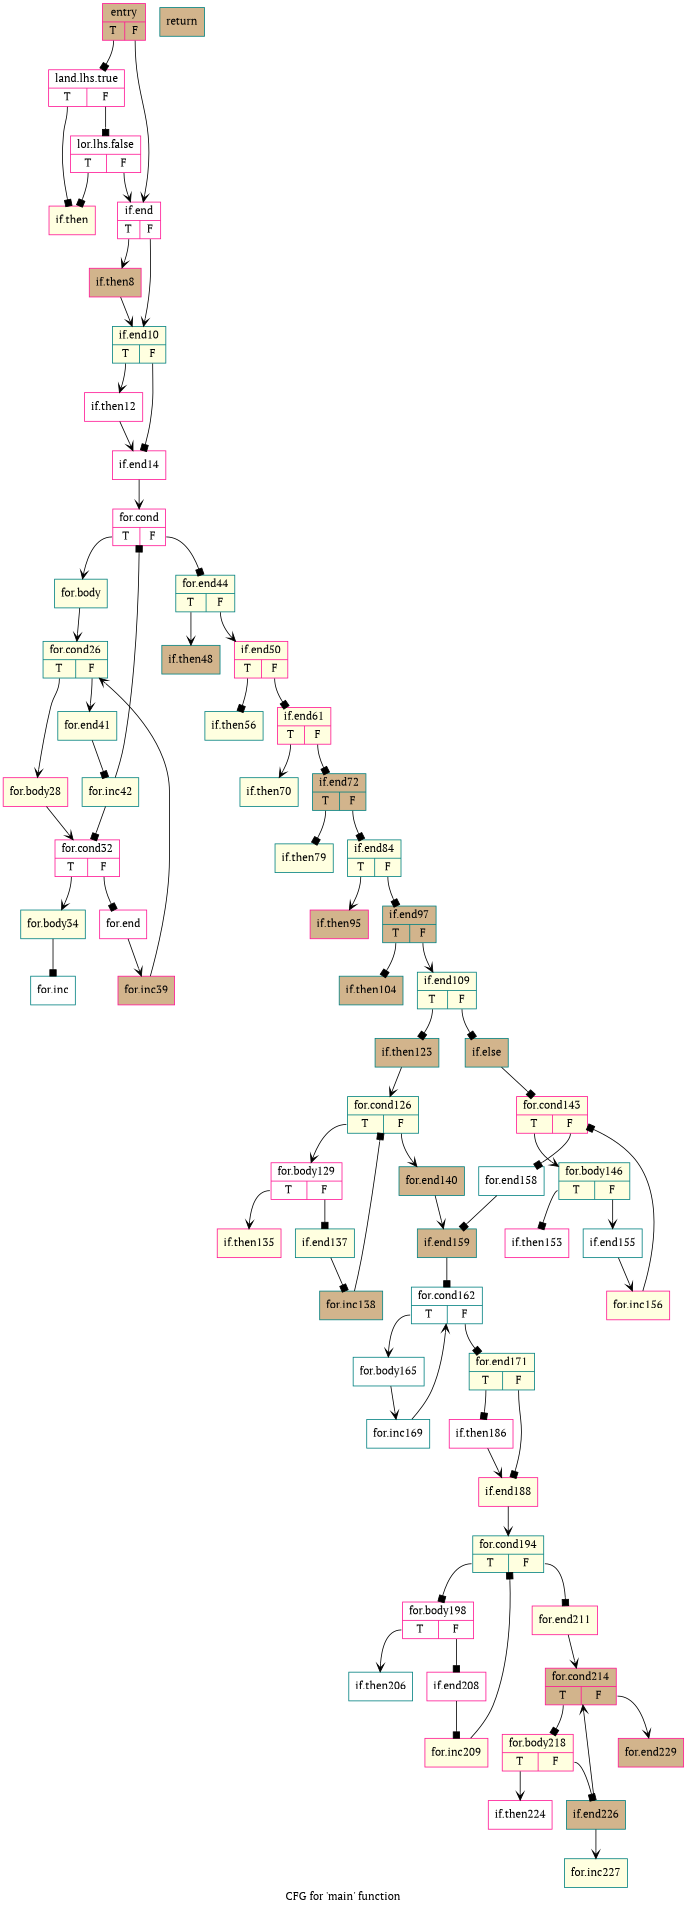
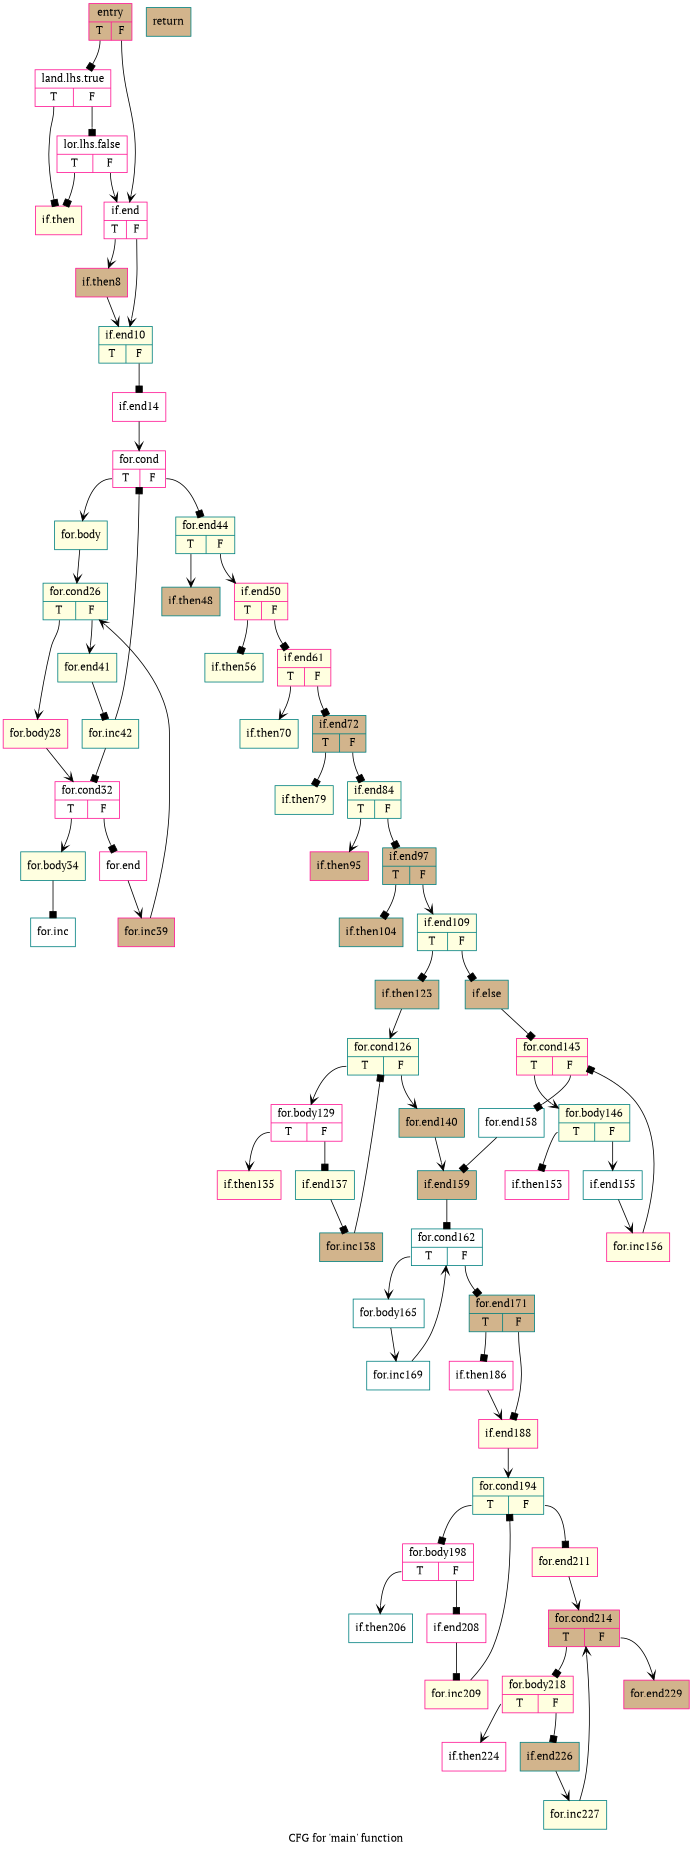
node "if.then12": removed
node "for.end171": fillcolor lightyellow -> tan
edge "if.end226" -> "for.cond214": now "for.inc227" -> "for.cond214"
